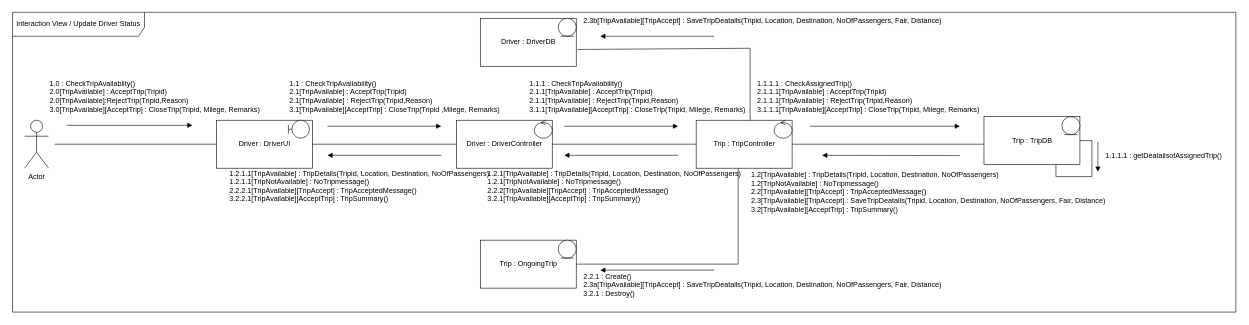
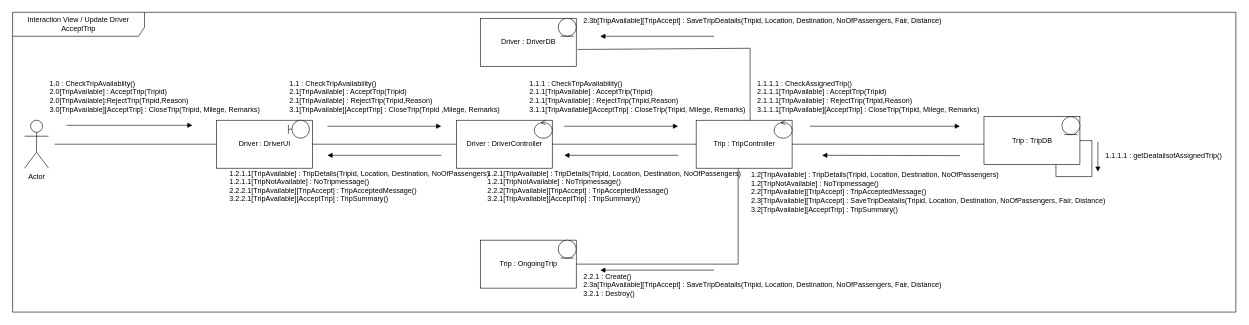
node "Interaction View / Update Driver Status": label "Interaction View / Update Driver Status" -> "Interaction View / Update Driver AcceptTrip"
